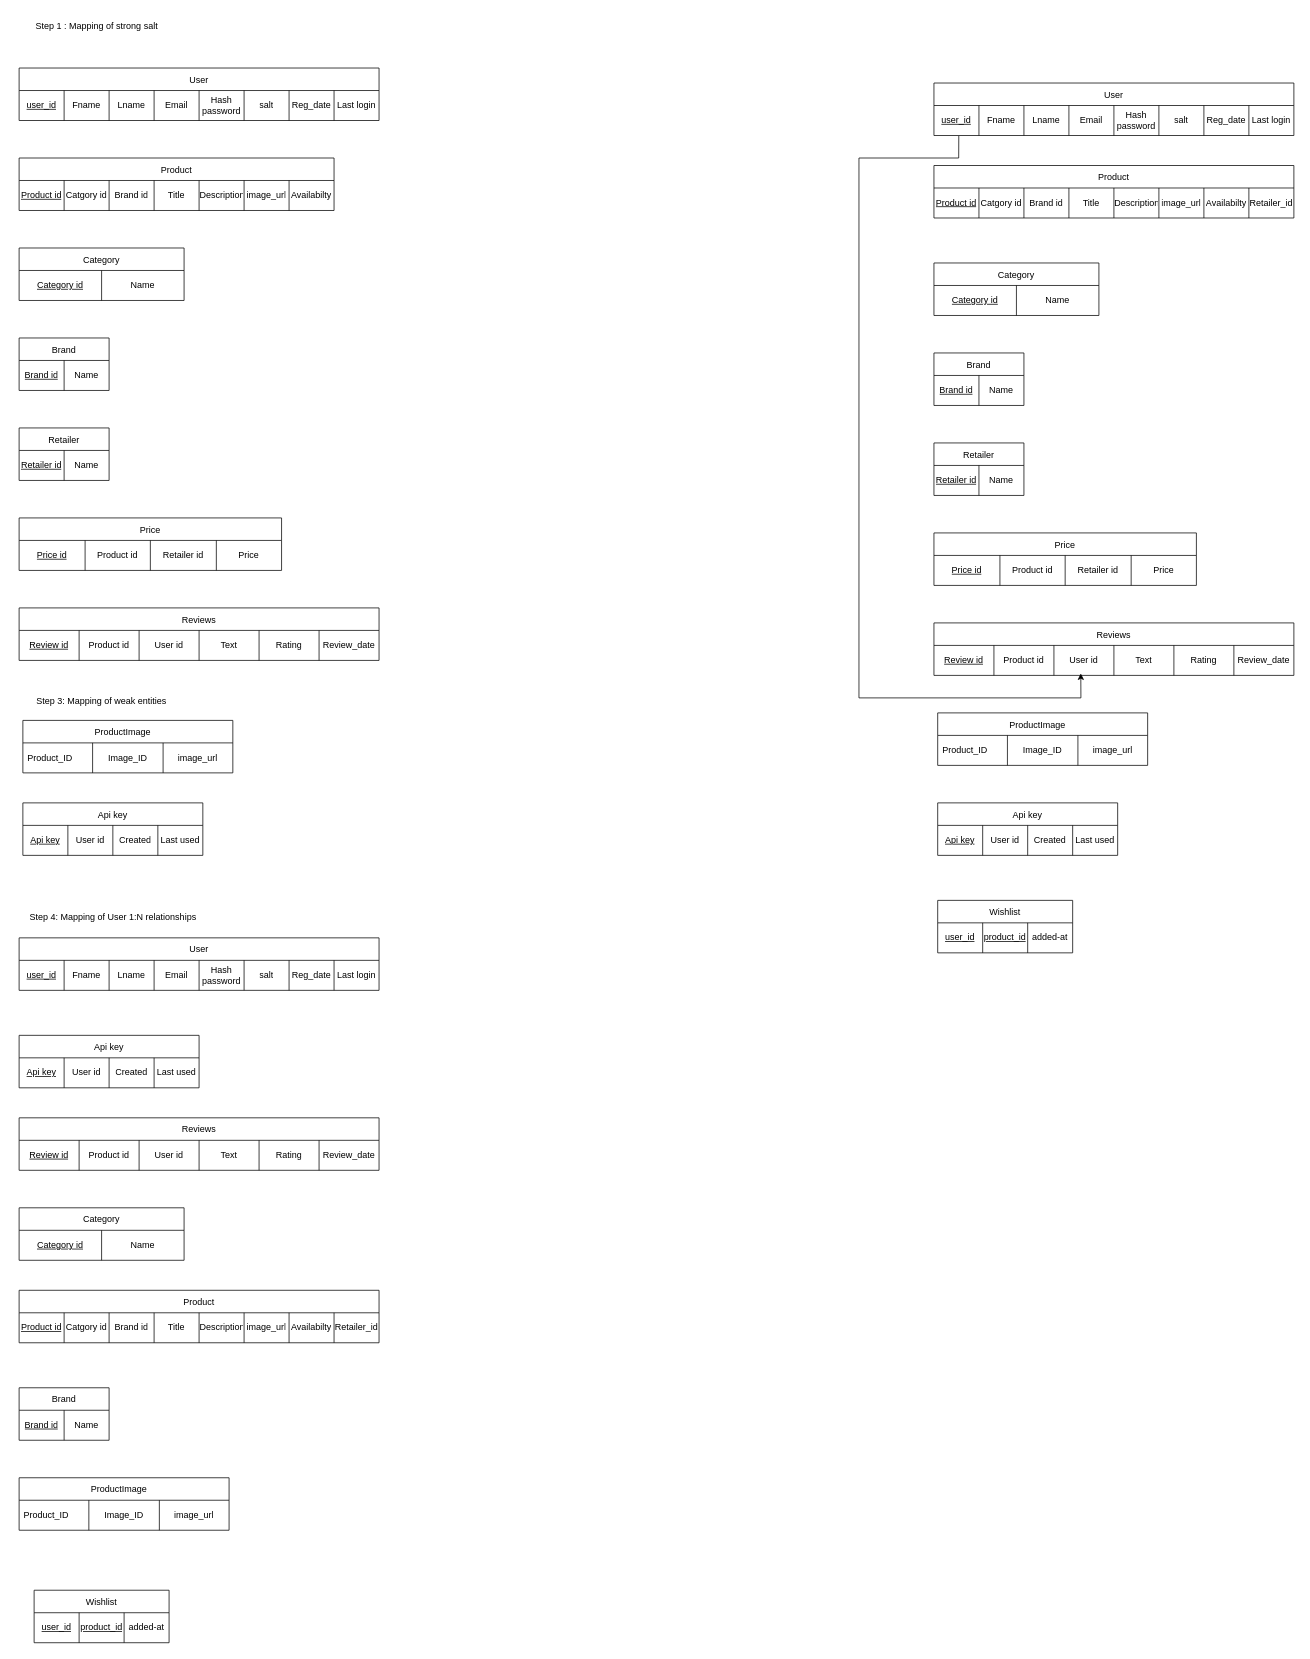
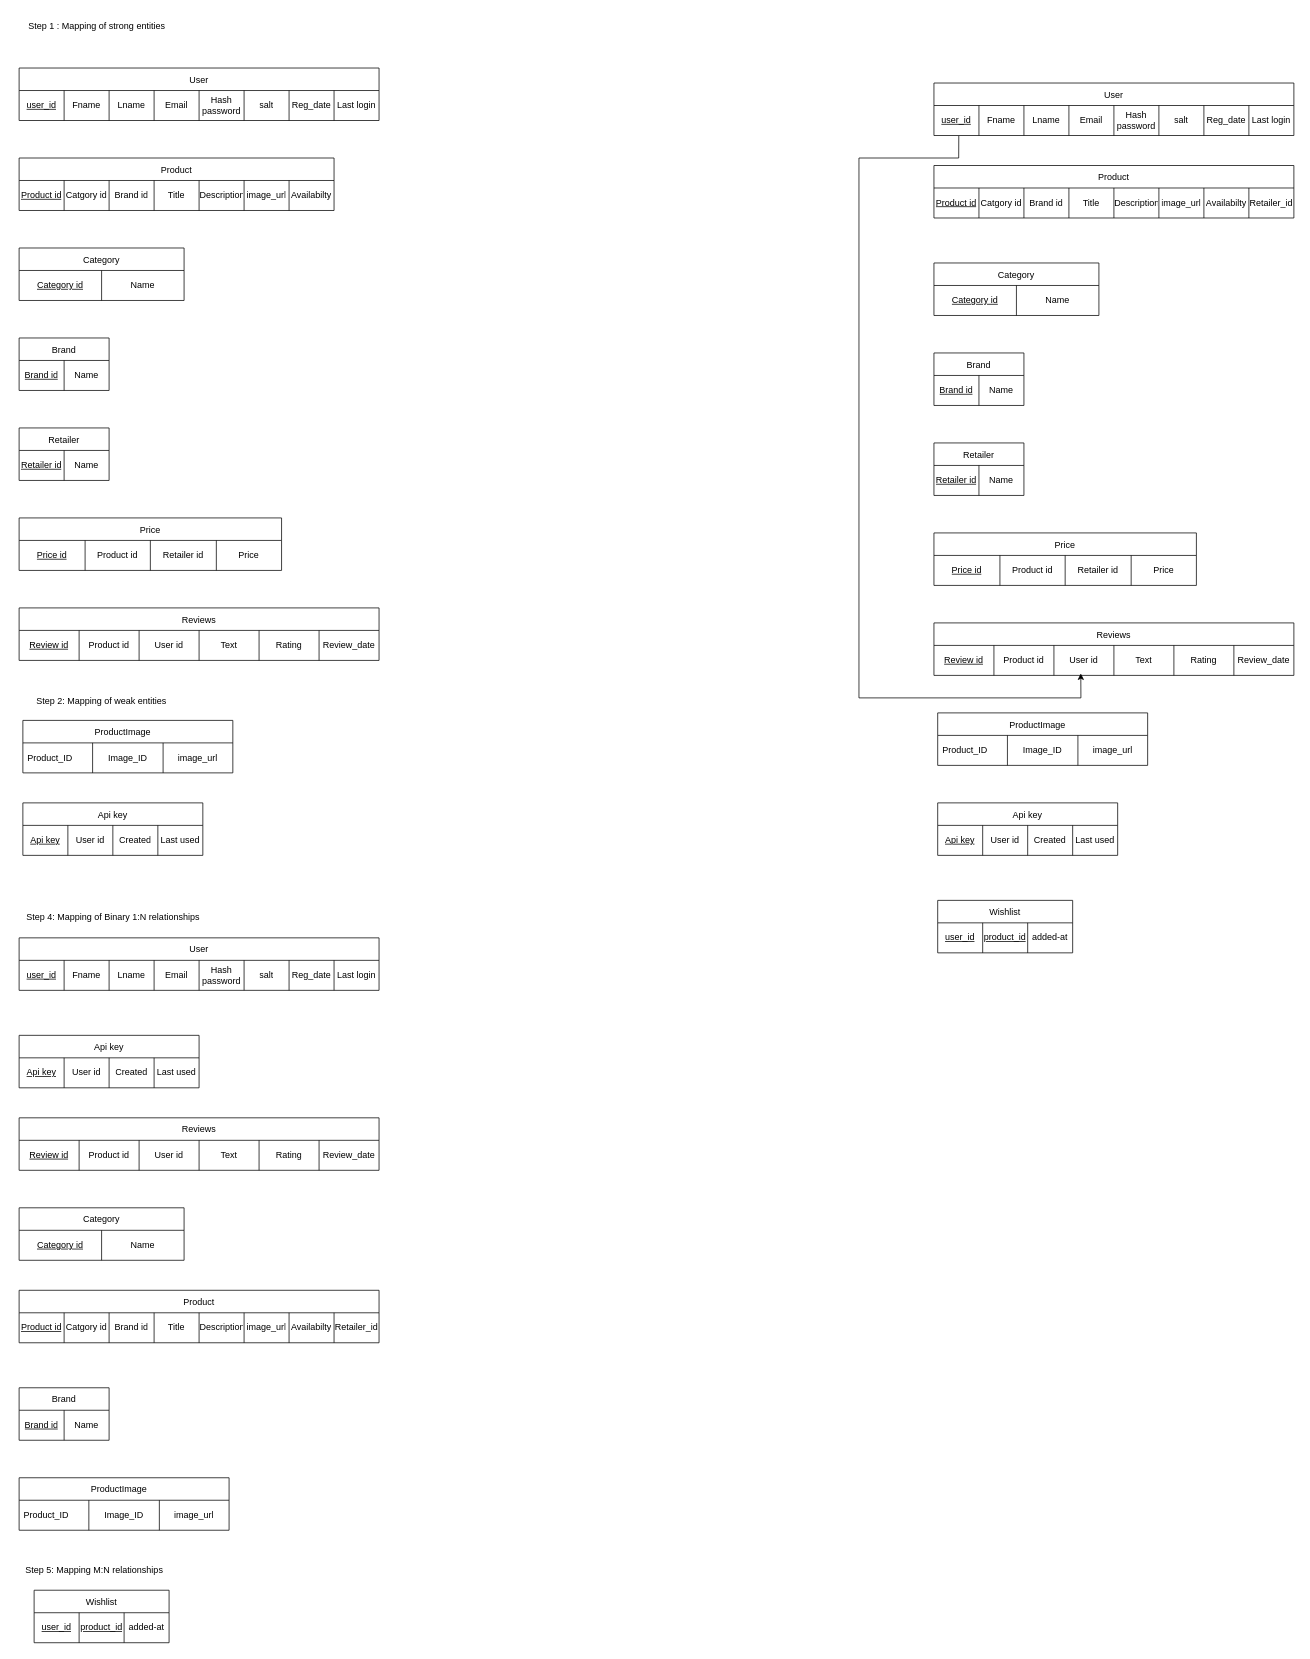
node "Step 1 : Mapping of strong salt": label "Step 1 : Mapping of strong salt" -> "Step 1 : Mapping of strong entities"
node "Step 3: Mapping of weak entities": label "Step 3: Mapping of weak entities" -> "Step 2: Mapping of weak entities"
node "Step 4: Mapping of User 1:N relationships": label "Step 4: Mapping of User 1:N relationships" -> "Step 4: Mapping of Binary 1:N relationships"
node "Step 5: Mapping M:N relationships": added
